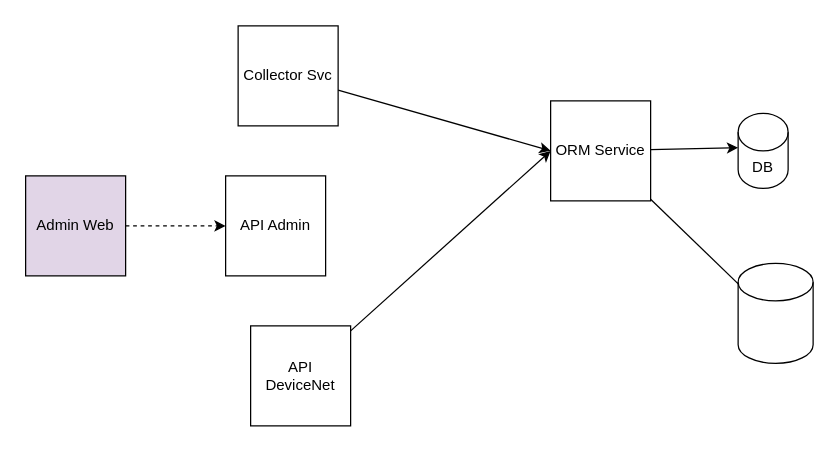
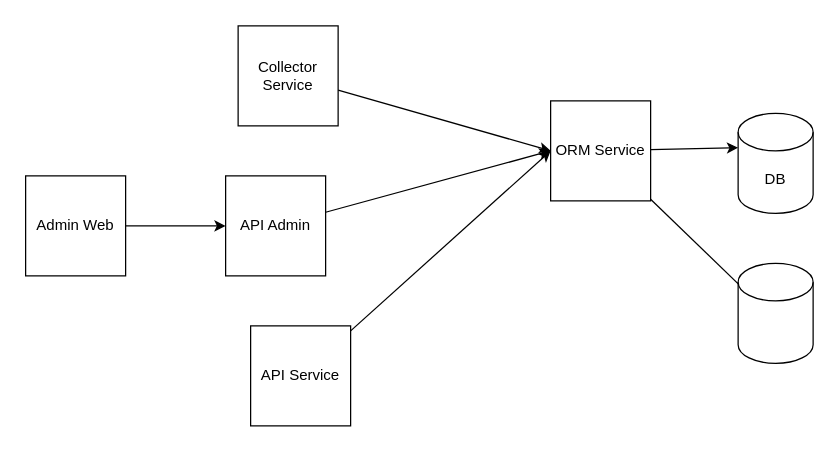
node "Collector Svc": label "Collector Svc" -> "Collector Service"
node "DB": size 50x75 -> 75x100
edge "API Admin" -> "ORM Service": added
node "Admin Web": fillcolor #e1d5e7 -> #ffffff
edge "Admin Web" -> "API Admin": style dashed -> solid
node "API DeviceNet": label "API DeviceNet" -> "API Service"
